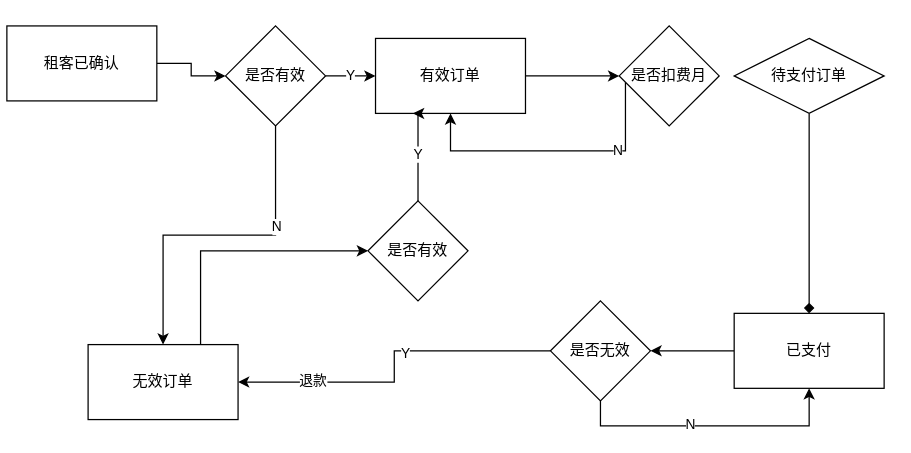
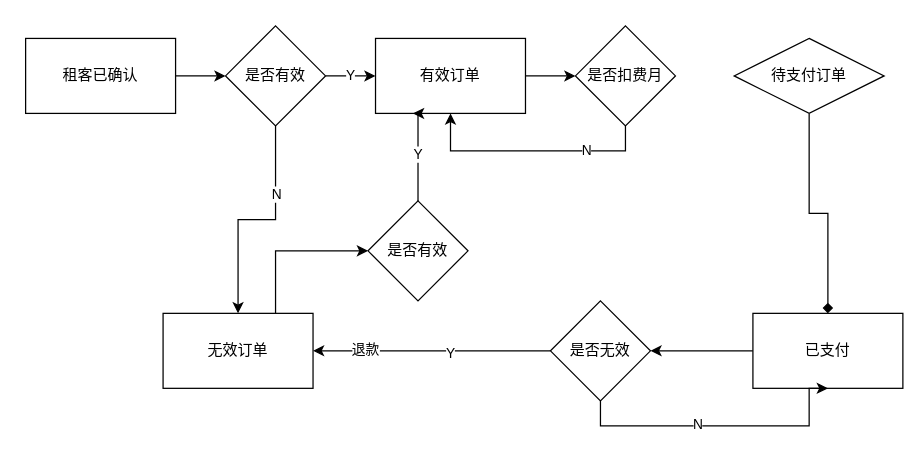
node "租客已确认": moved (82, 63) -> (101, 76)
node "是否扣费月": moved (669, 76) -> (626, 76)
node "已支付": moved (809, 351) -> (828, 351)
node "无效订单": moved (163, 382) -> (238, 351)
